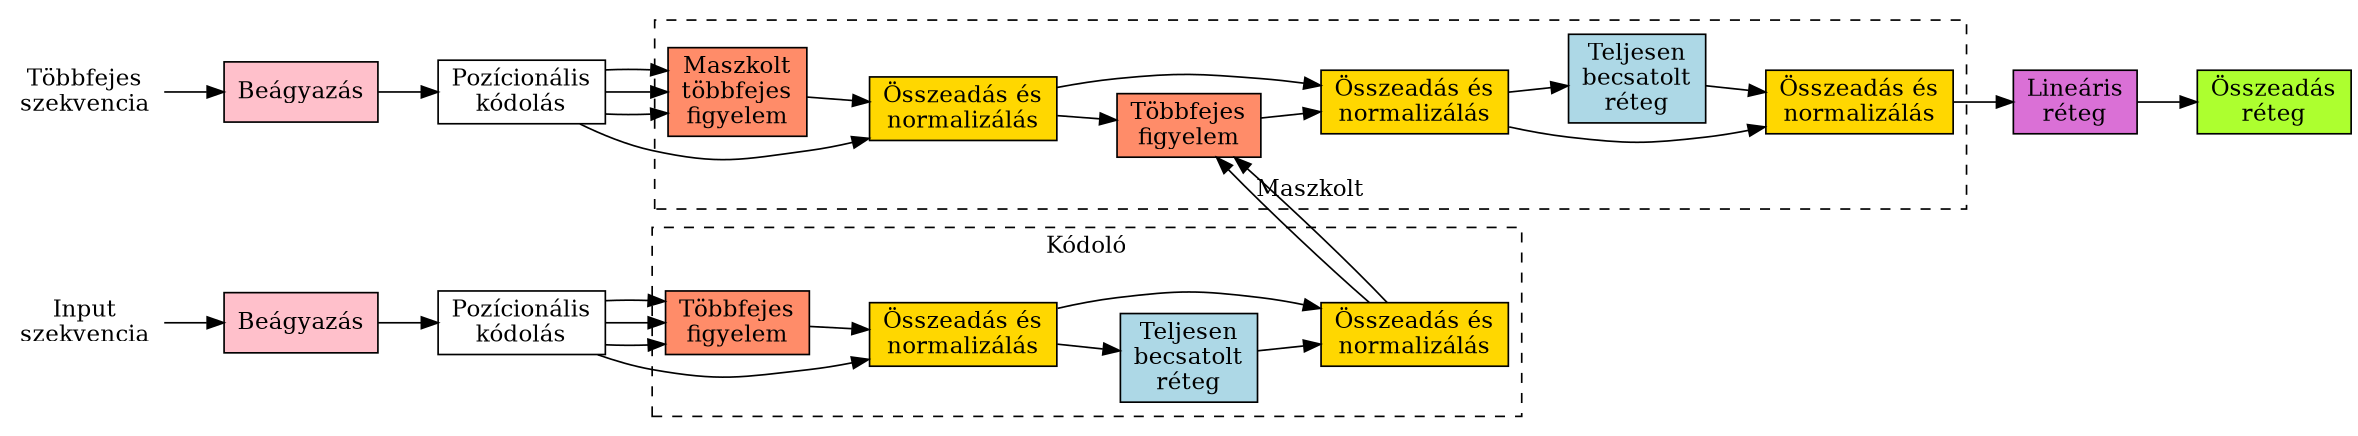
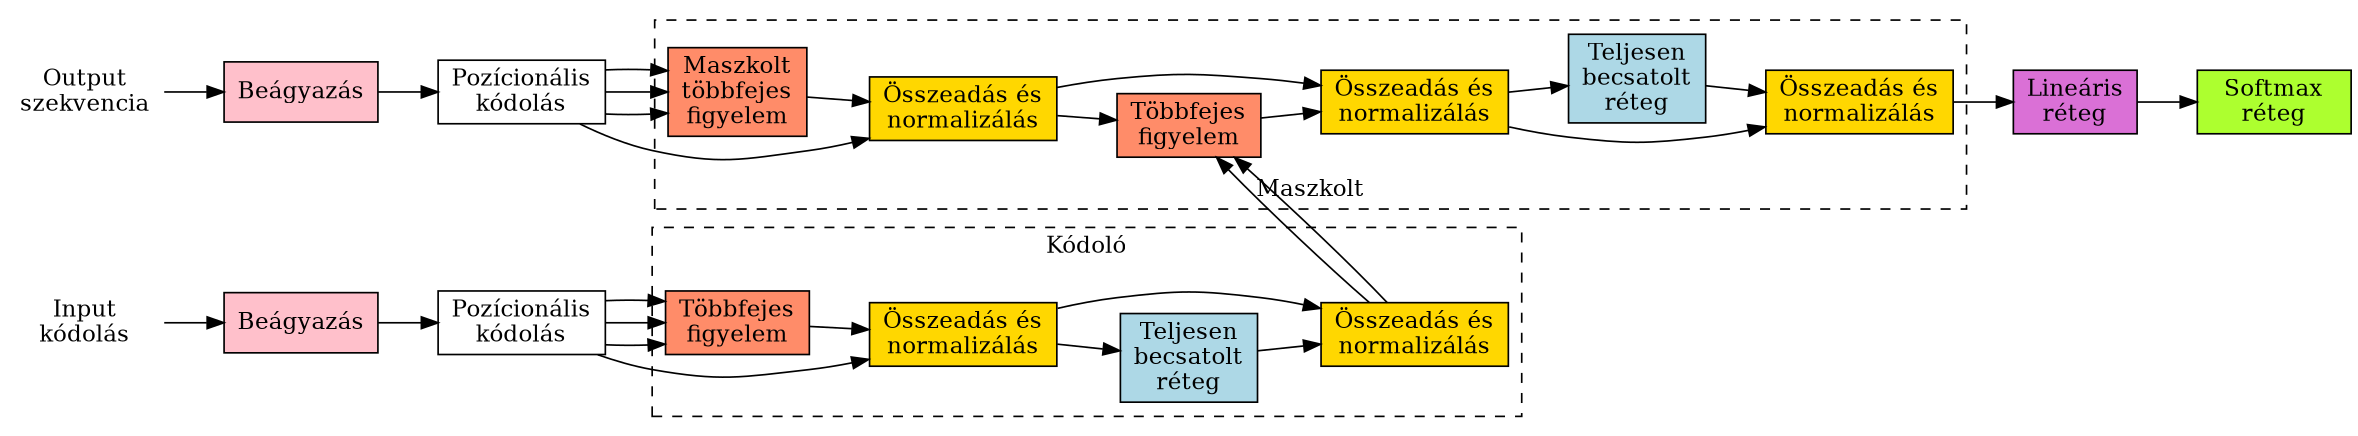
node "Többfejes szekvencia": label "Többfejes szekvencia" -> "Output szekvencia"
node "Összeadás réteg": label "Összeadás réteg" -> "Softmax réteg"
node "Input szekvencia": label "Input szekvencia" -> "Input kódolás"
